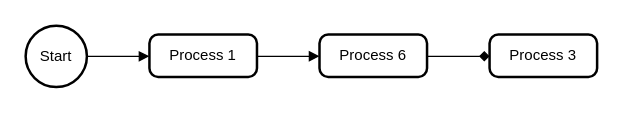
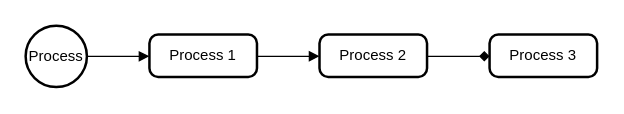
node "Process 6": label "Process 6" -> "Process 2"
node "Start": label "Start" -> "Process"
